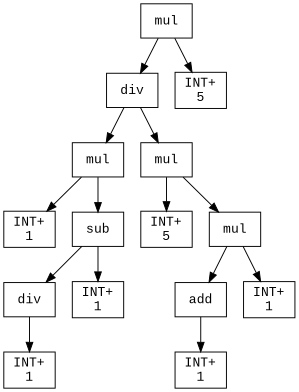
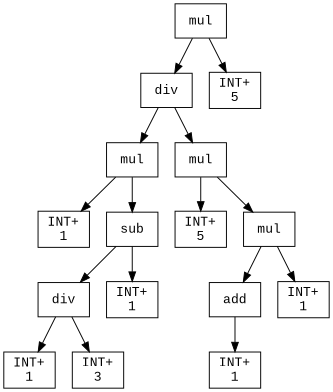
node "INT+ 3": added
